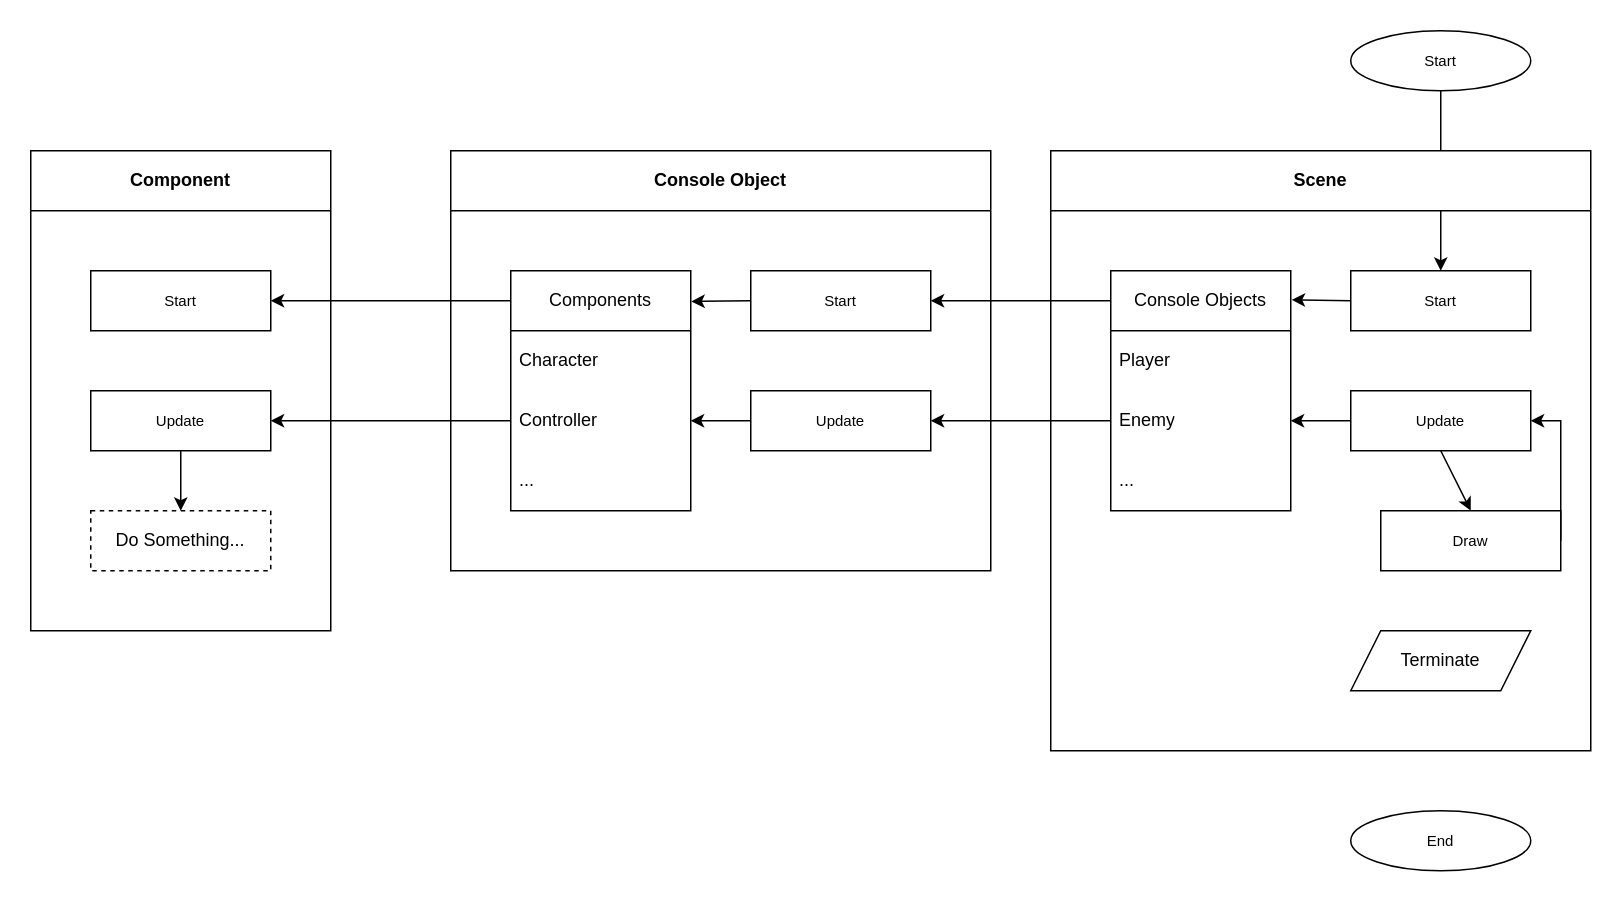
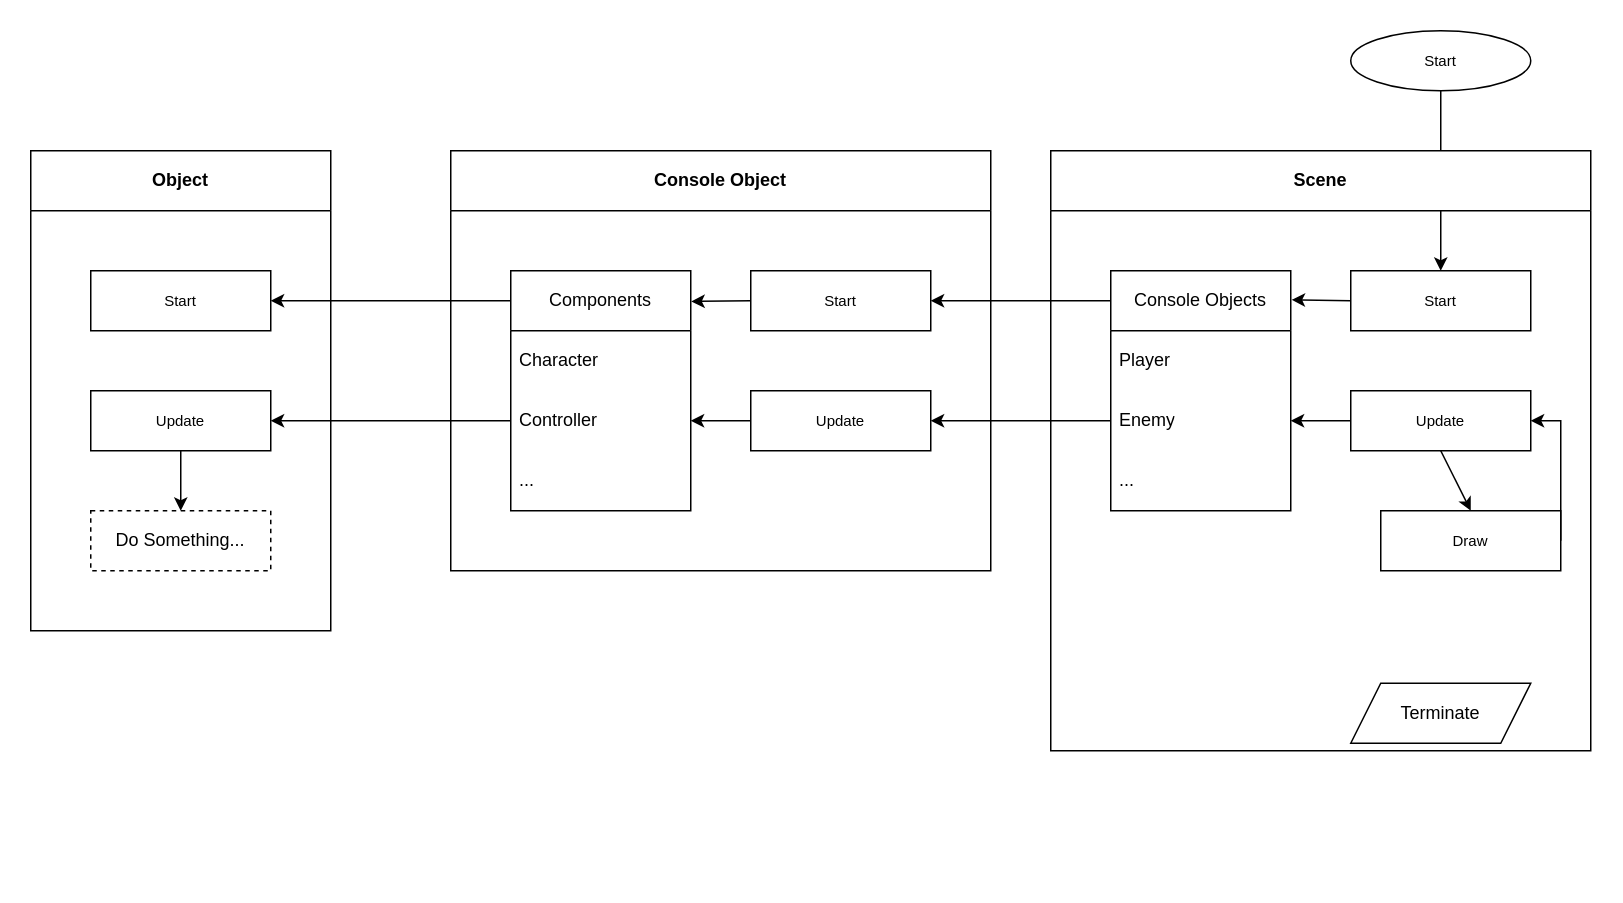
node "Component": label "Component" -> "Object"
node "Terminate": moved (1441, 661) -> (1441, 713)
node "End": removed
